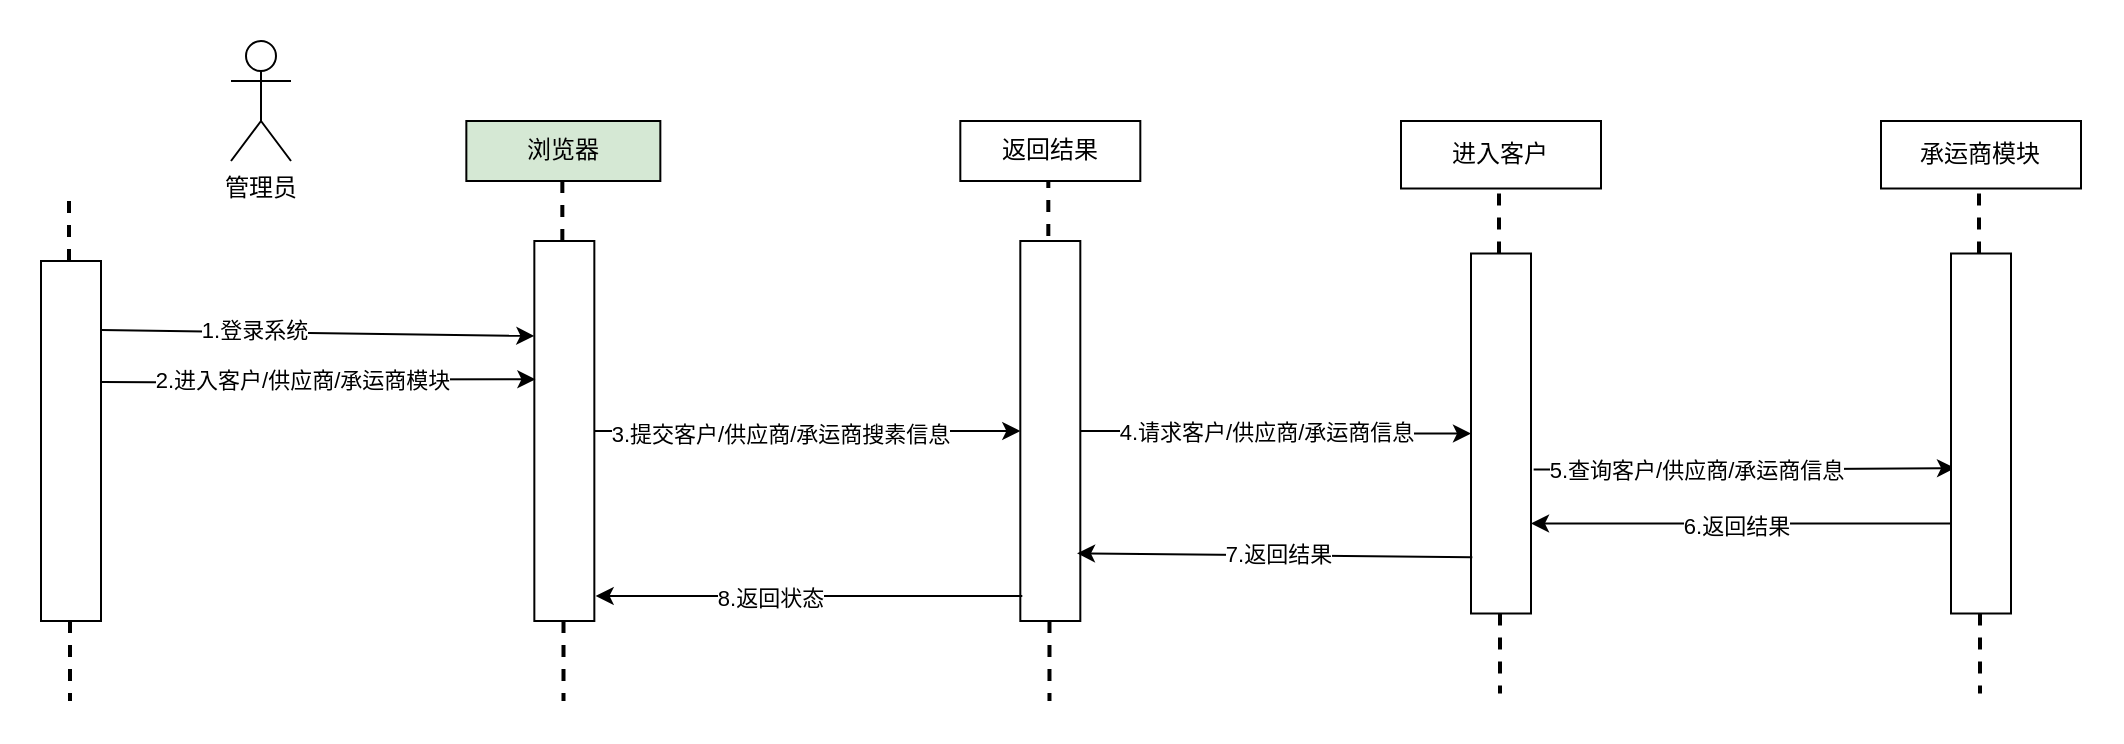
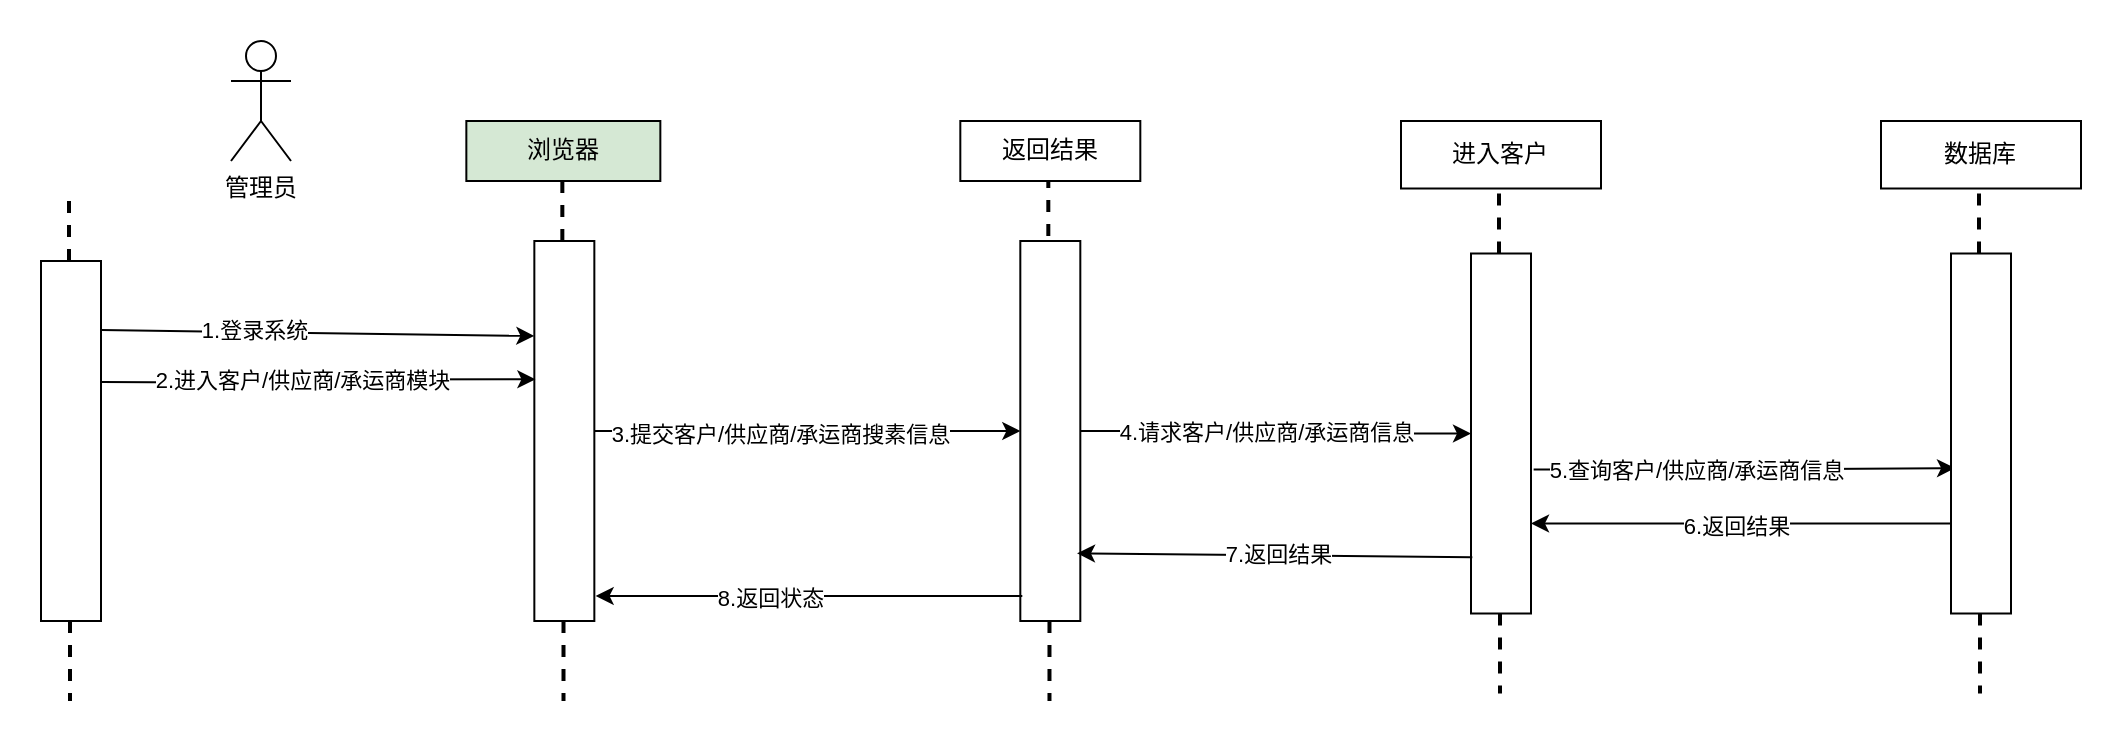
node "承运商模块": label "承运商模块" -> "数据库"
